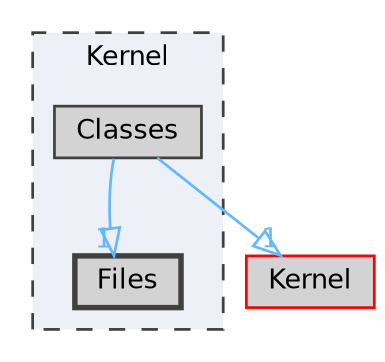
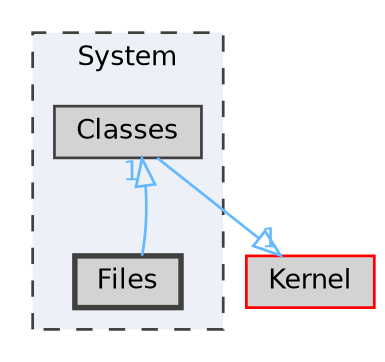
cluster "Kernel": label "Kernel" -> "System"
edge "Classes" -> "Files": reversed
